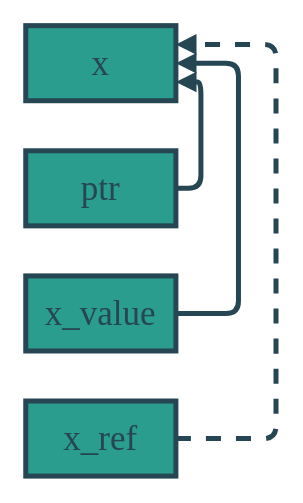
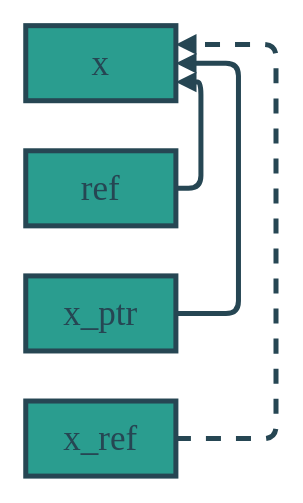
node "ptr": label "ptr" -> "ref"
node "x_value": label "x_value" -> "x_ptr"
